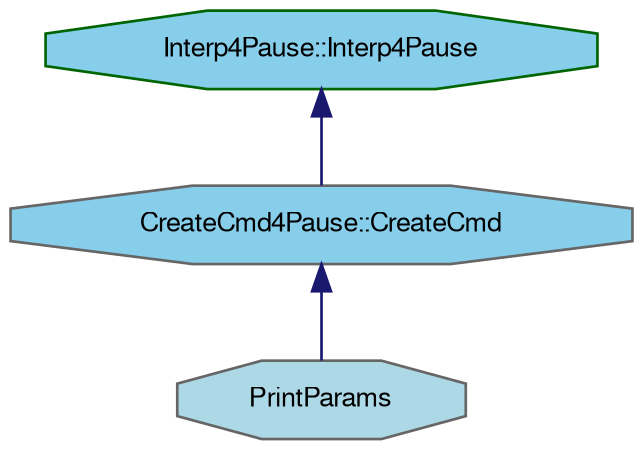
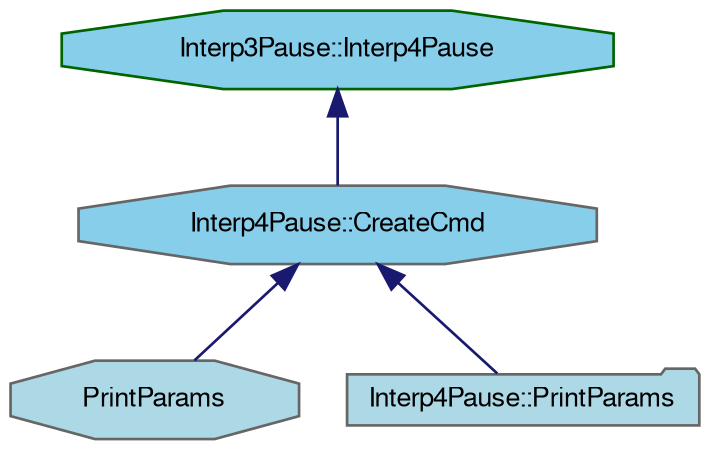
node "Interp4Pause::Interp4Pause": label "Interp4Pause::Interp4Pause" -> "Interp3Pause::Interp4Pause"
node "CreateCmd4Pause::CreateCmd": label "CreateCmd4Pause::CreateCmd" -> "Interp4Pause::CreateCmd"
node "Interp4Pause::PrintParams": added
